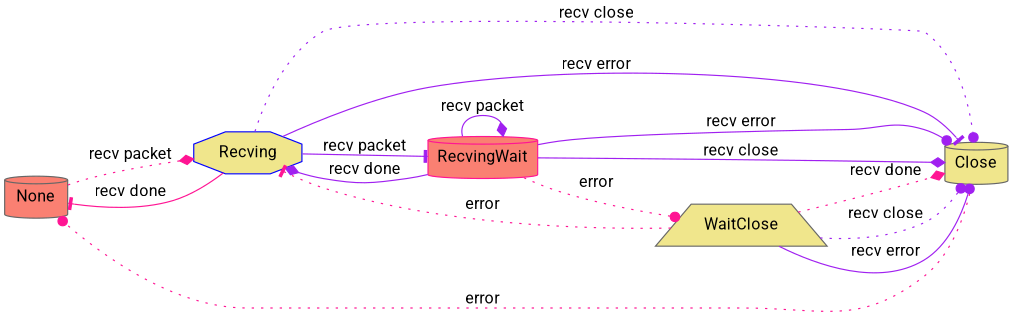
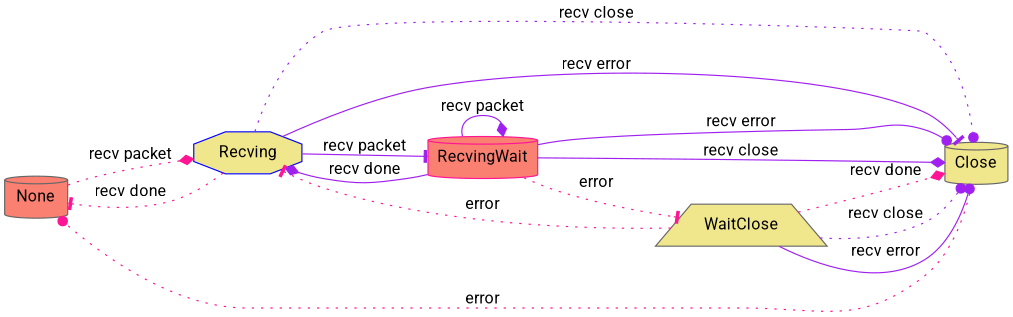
edge "RecvingWait" -> "WaitClose": arrowhead dot -> tee
edge "Recving" -> "None": style solid -> dotted
